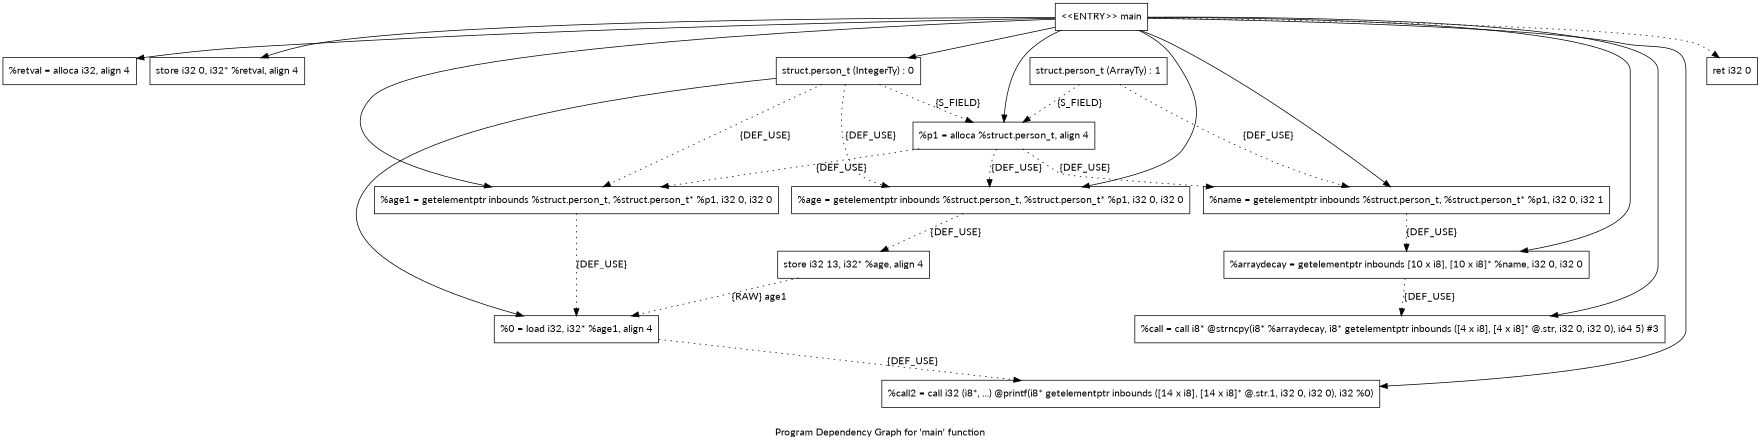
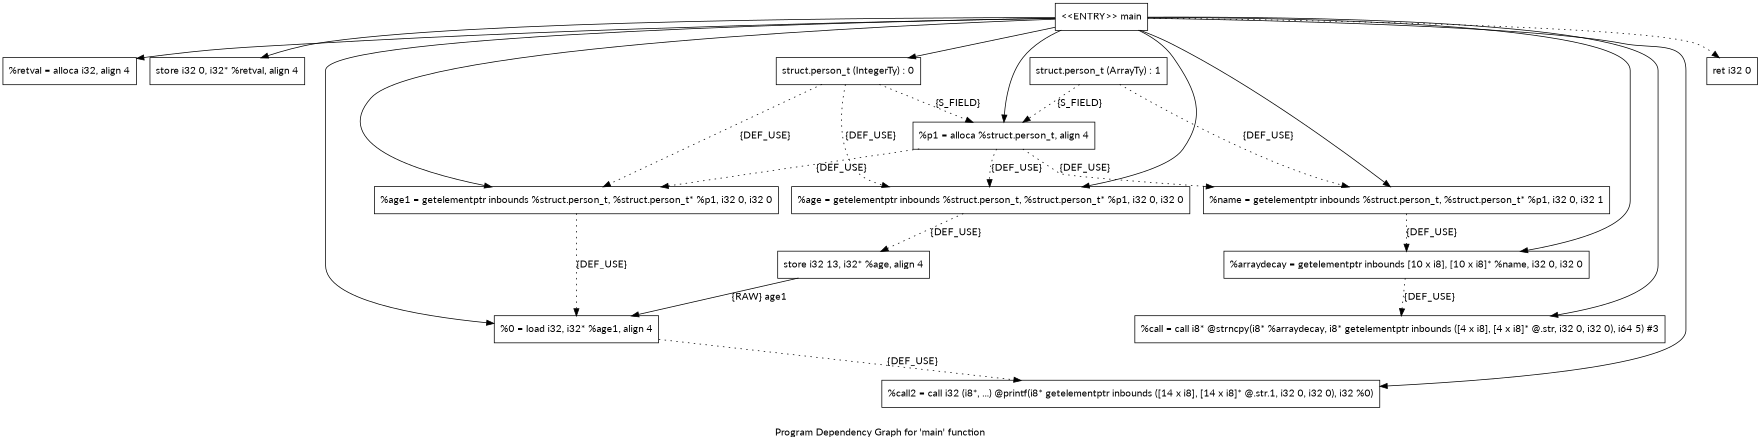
edge "struct.person_t (IntegerTy) : 0" -> "%0 = load i32, i32* %age1, align 4": now "<<ENTRY>> main" -> "%0 = load i32, i32* %age1, align 4"
edge "store i32 13, i32* %age, align 4" -> "%0 = load i32, i32* %age1, align 4": style dotted -> solid
